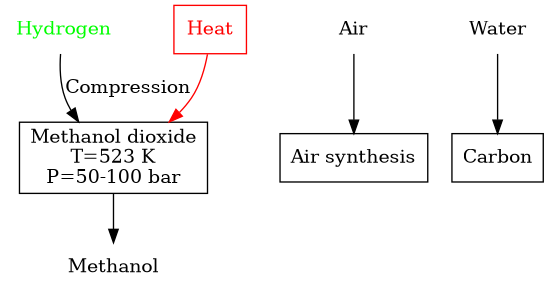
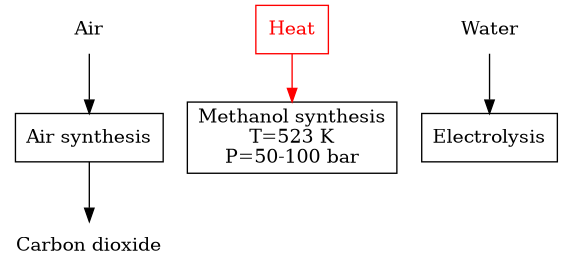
node "Hydrogen": removed
node "Methanol dioxide T=523 K P=50-100 bar": label "Methanol dioxide T=523 K P=50-100 bar" -> "Methanol synthesis T=523 K P=50-100 bar"
node "Carbon": label "Carbon" -> "Electrolysis"
node "Carbon dioxide": added
node "Methanol": removed
